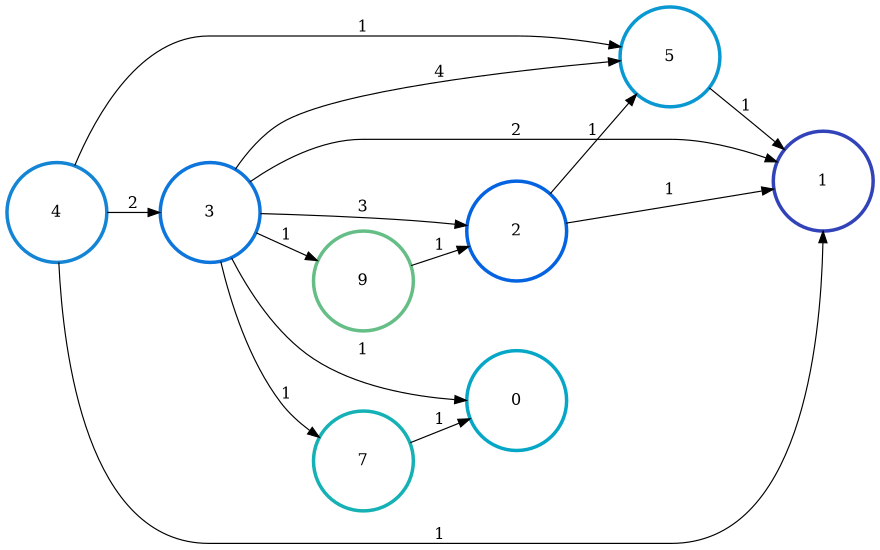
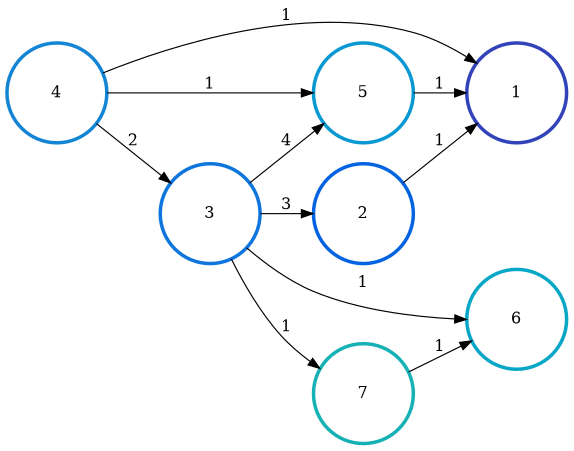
edge "3" -> "1": removed, label "2"
edge "2" -> "5": removed, label "1"
node "9": removed
node "0": label "0" -> "6"
